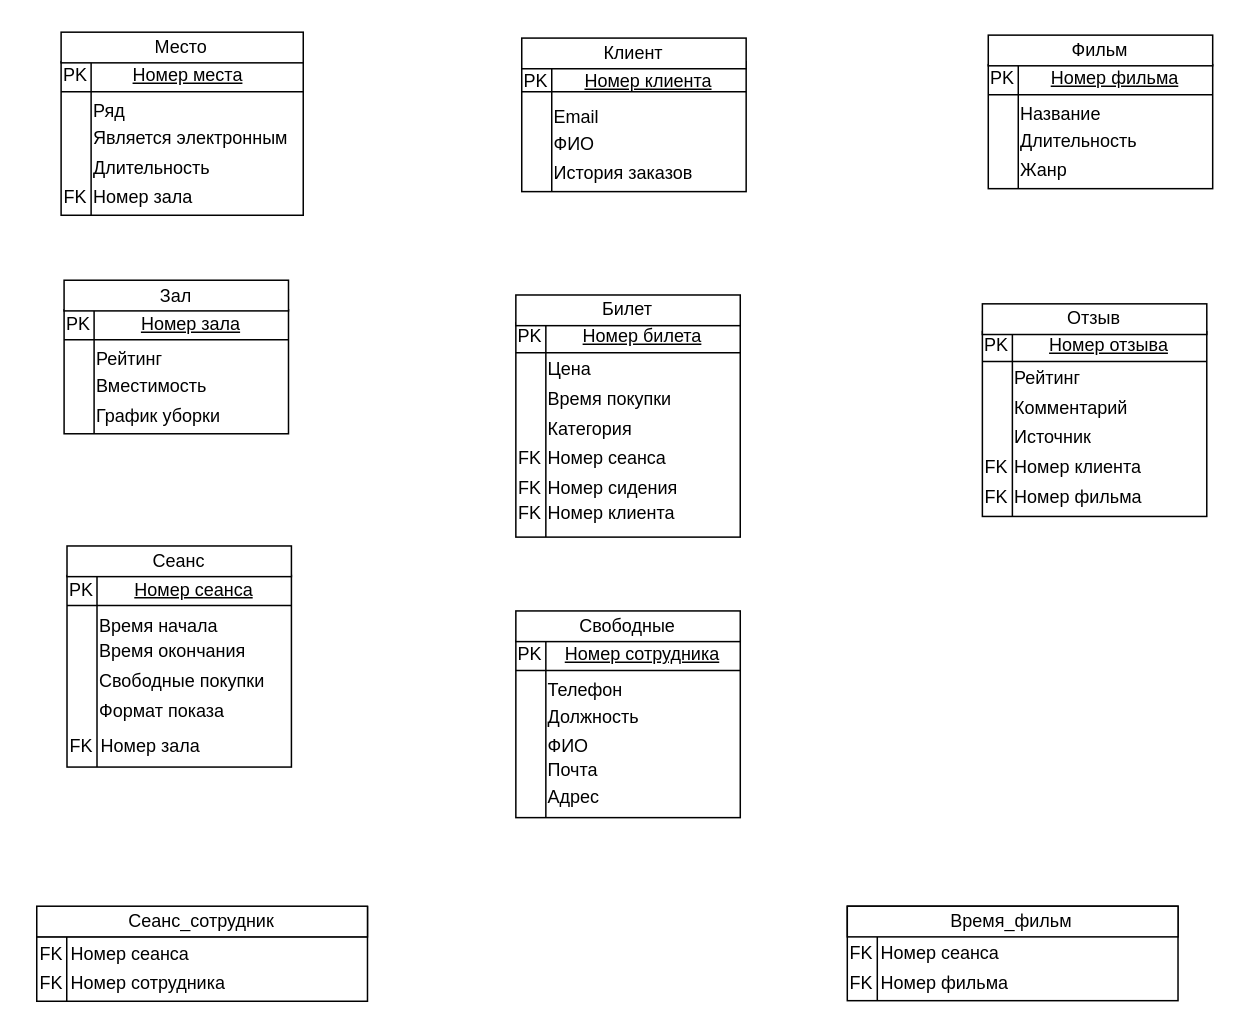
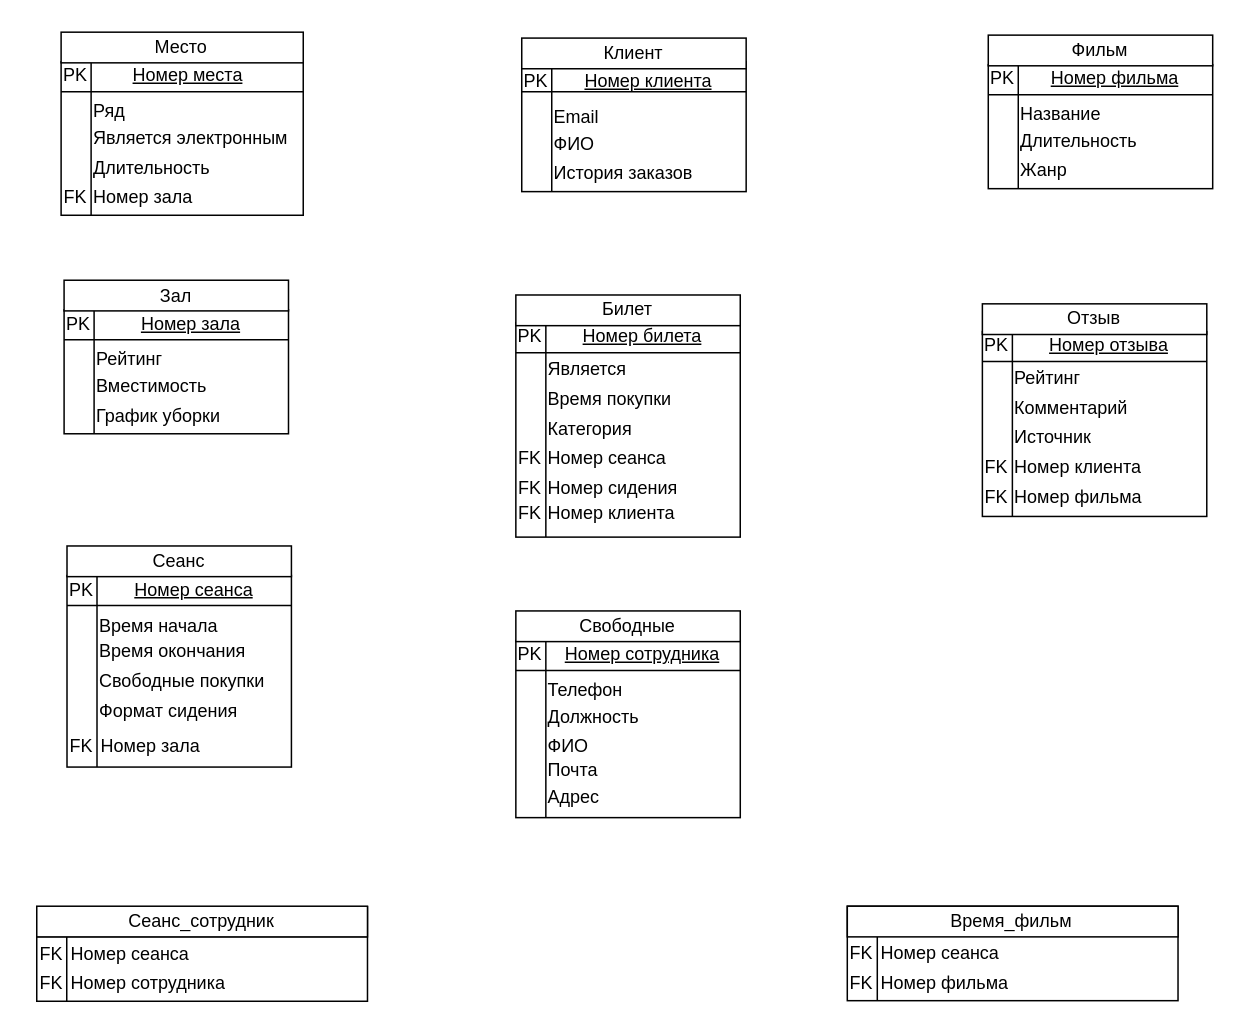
node "Цена": label "Цена" -> "Является"
node "Формат показа": label "Формат показа" -> "Формат сидения"
